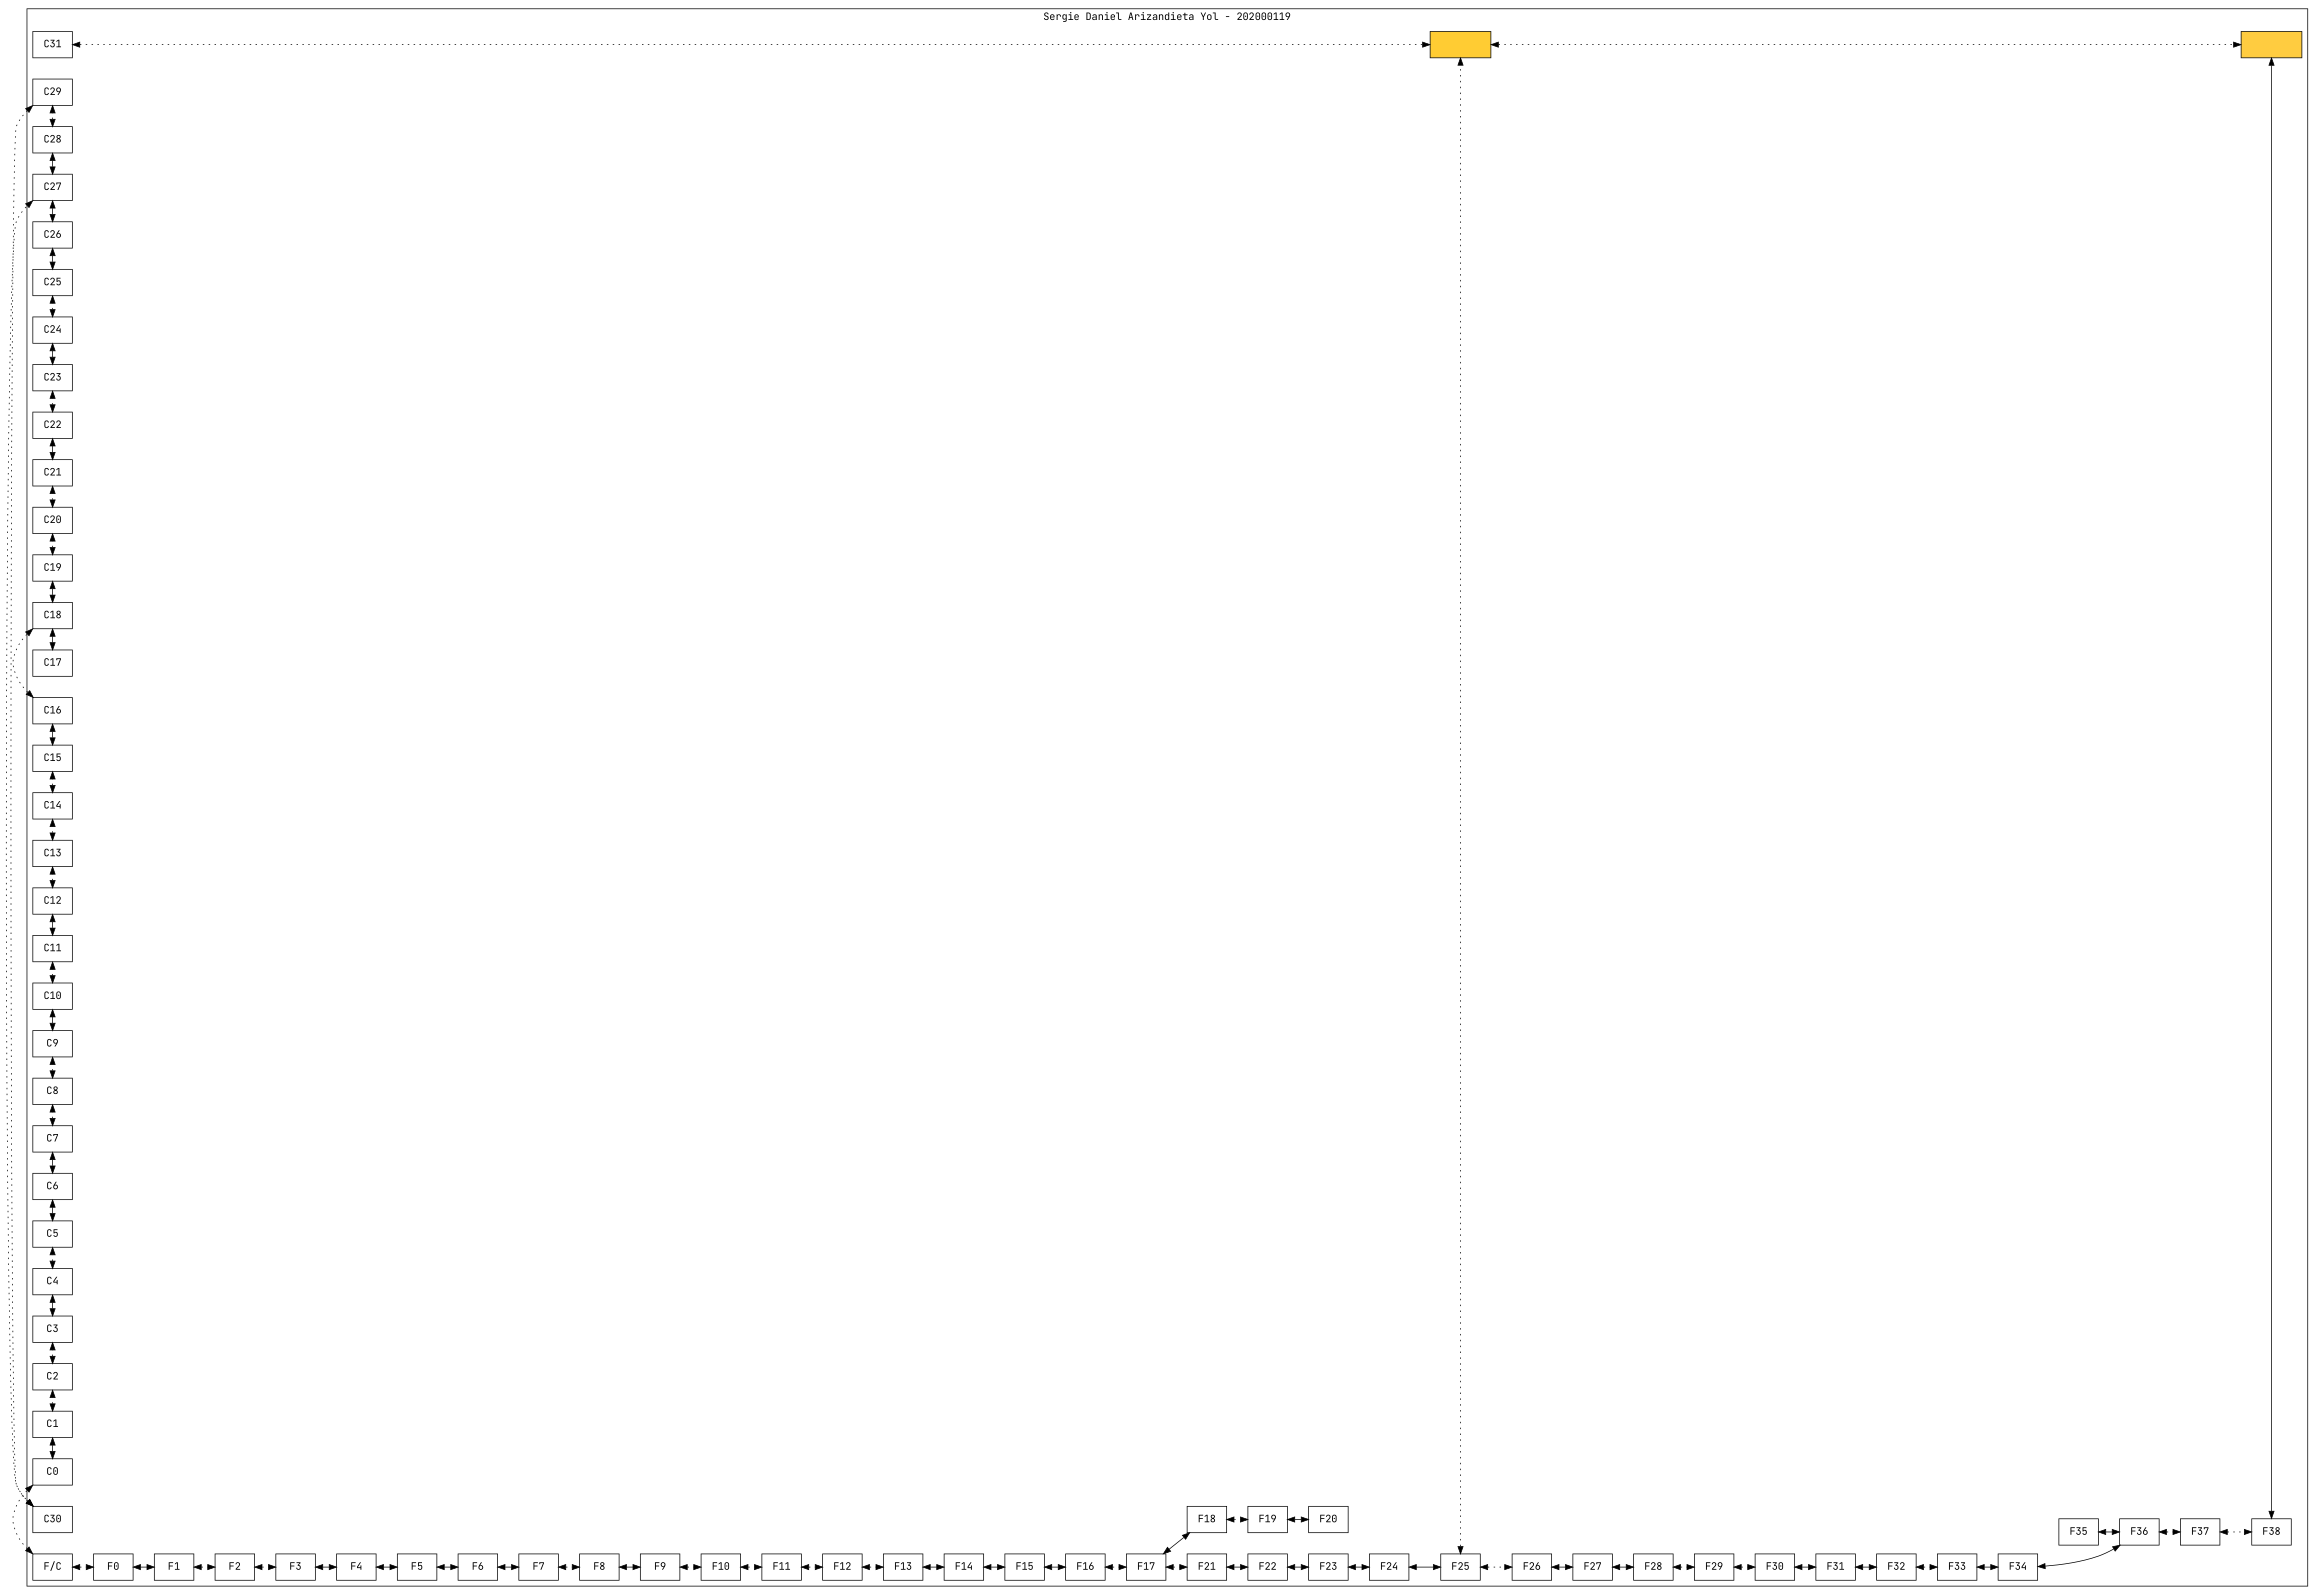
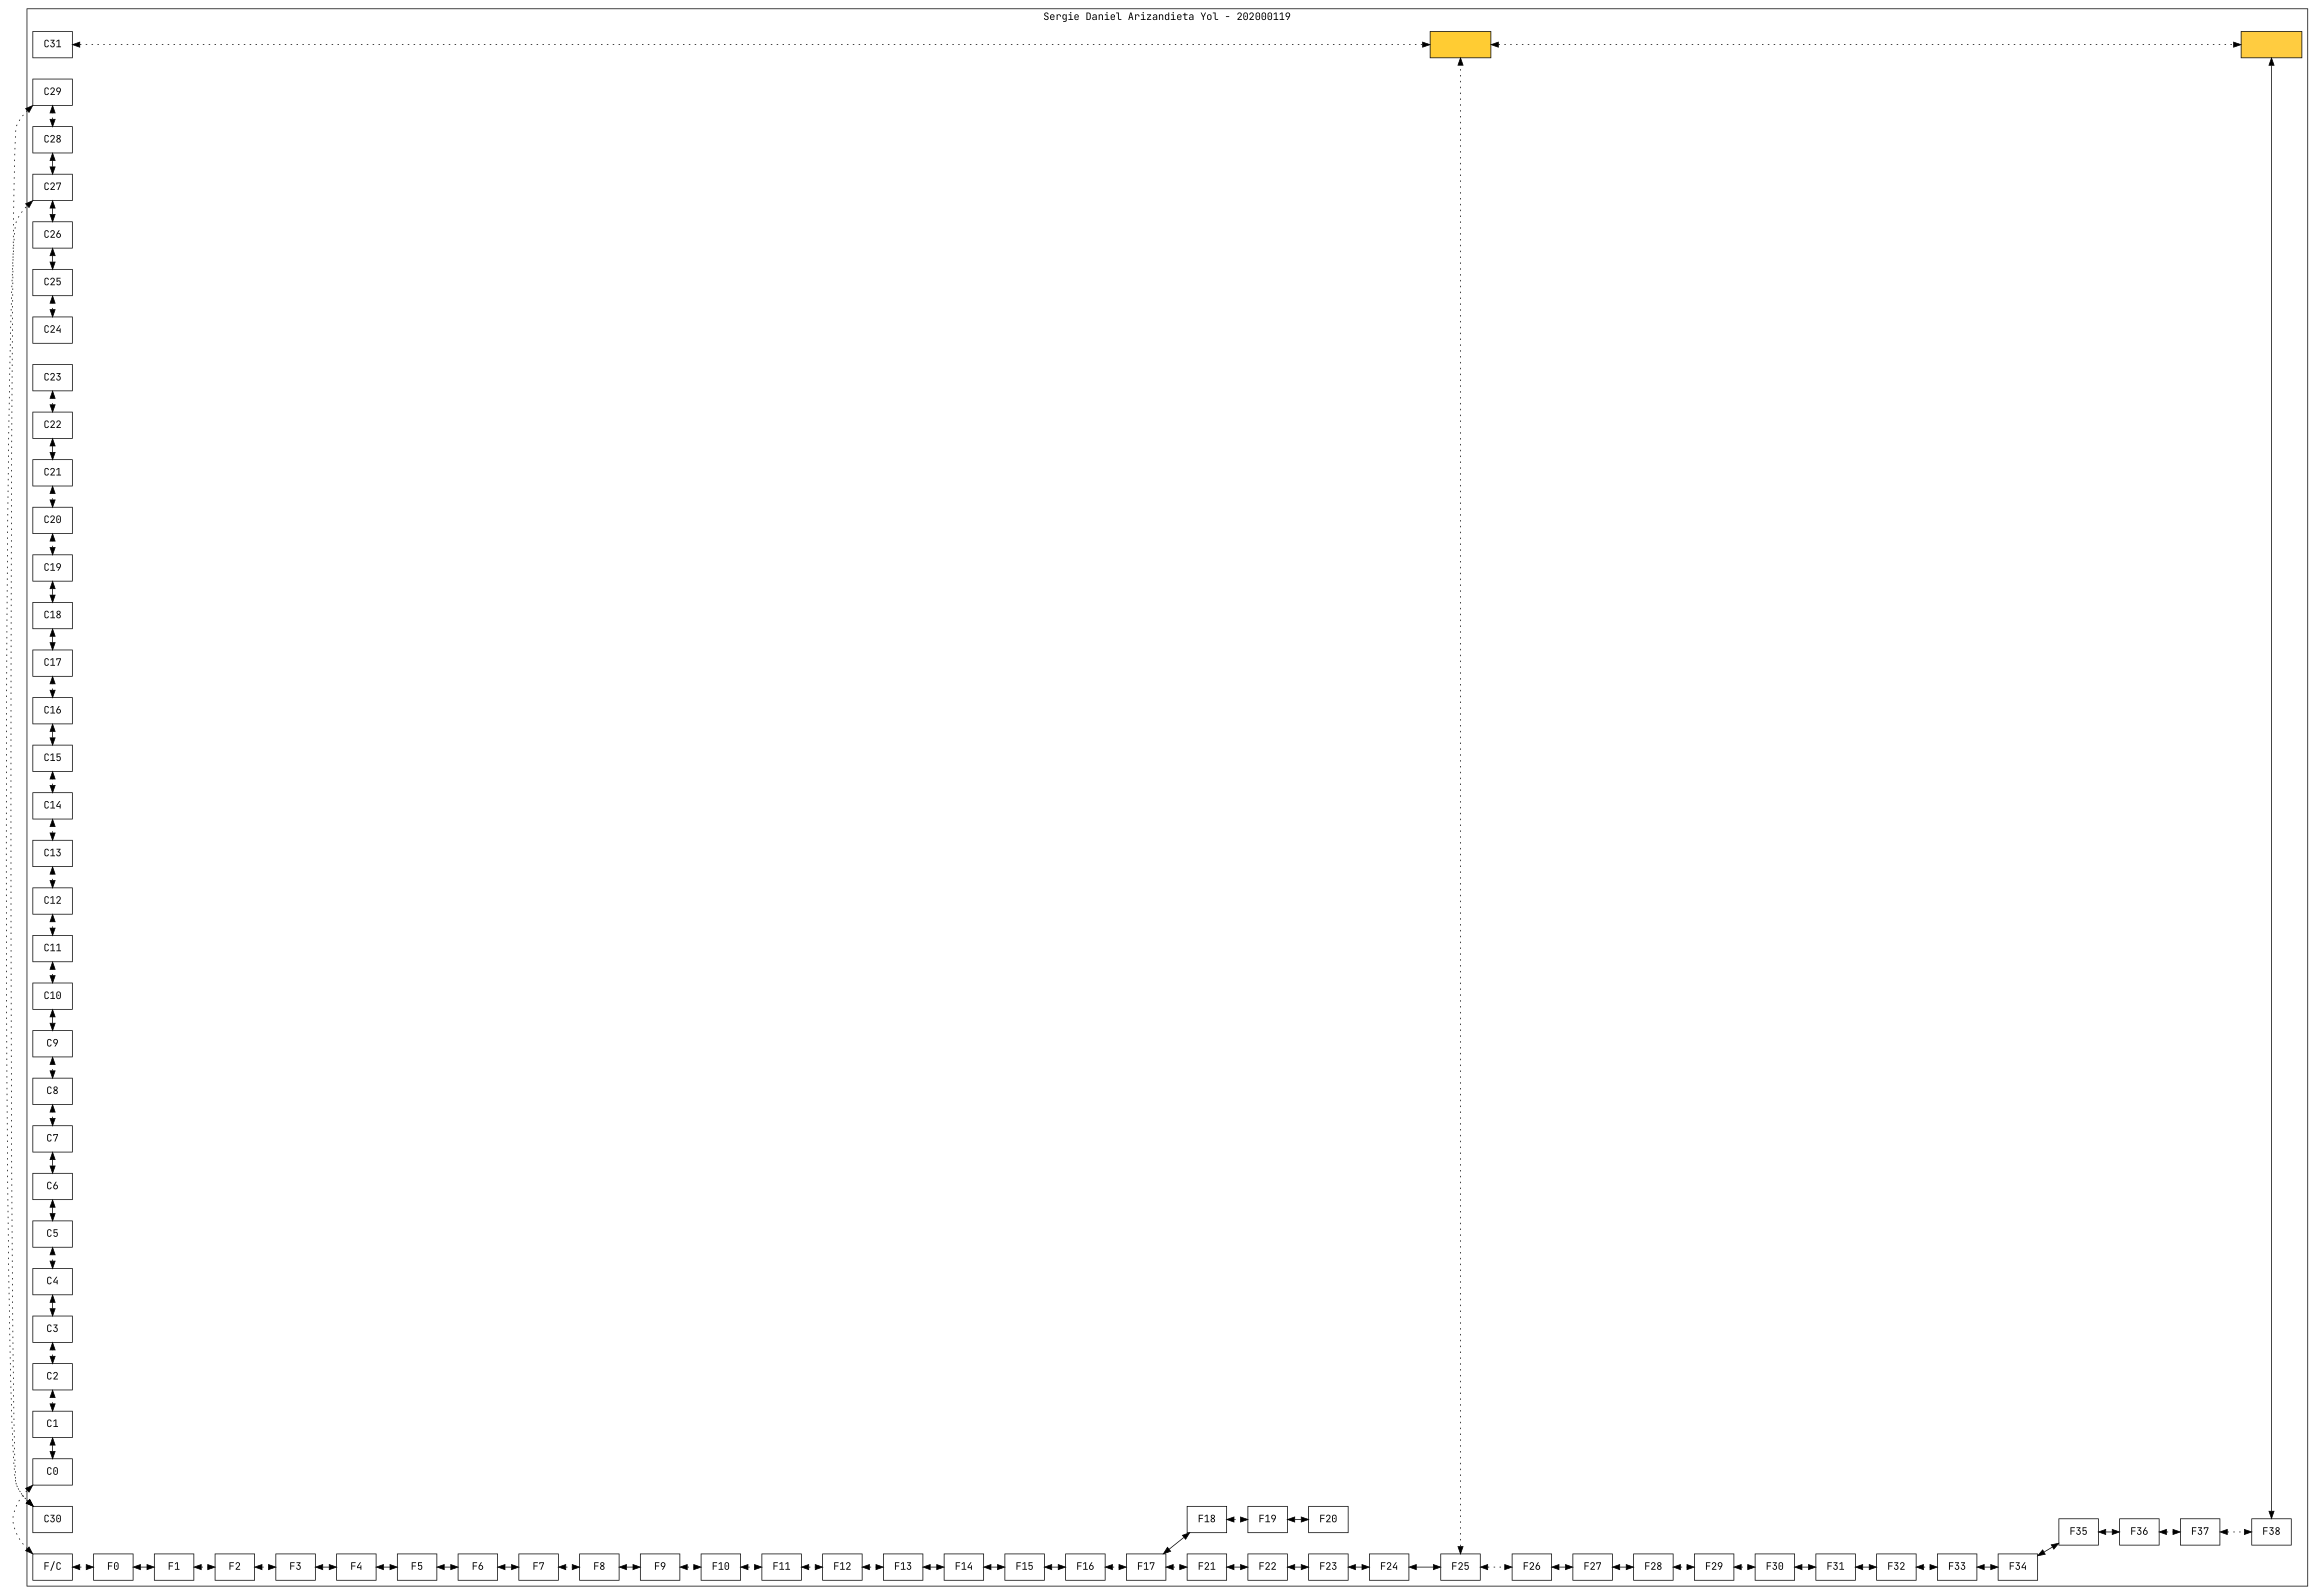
edge "C24" -- "C23": removed
edge "C18" -- "C16": now "C17" -- "C16"
edge "C12" -- "C11": style solid -> dotted
edge "F36" -- "F34": now "F35" -- "F34"
